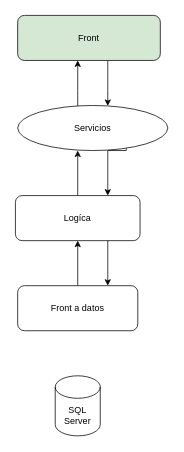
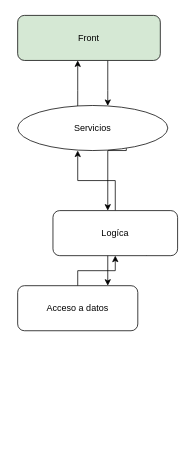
node "Logíca": moved (78, 218) -> (115, 233)
node "Front a datos": label "Front a datos" -> "Acceso a datos"
node "SQL Server": removed
